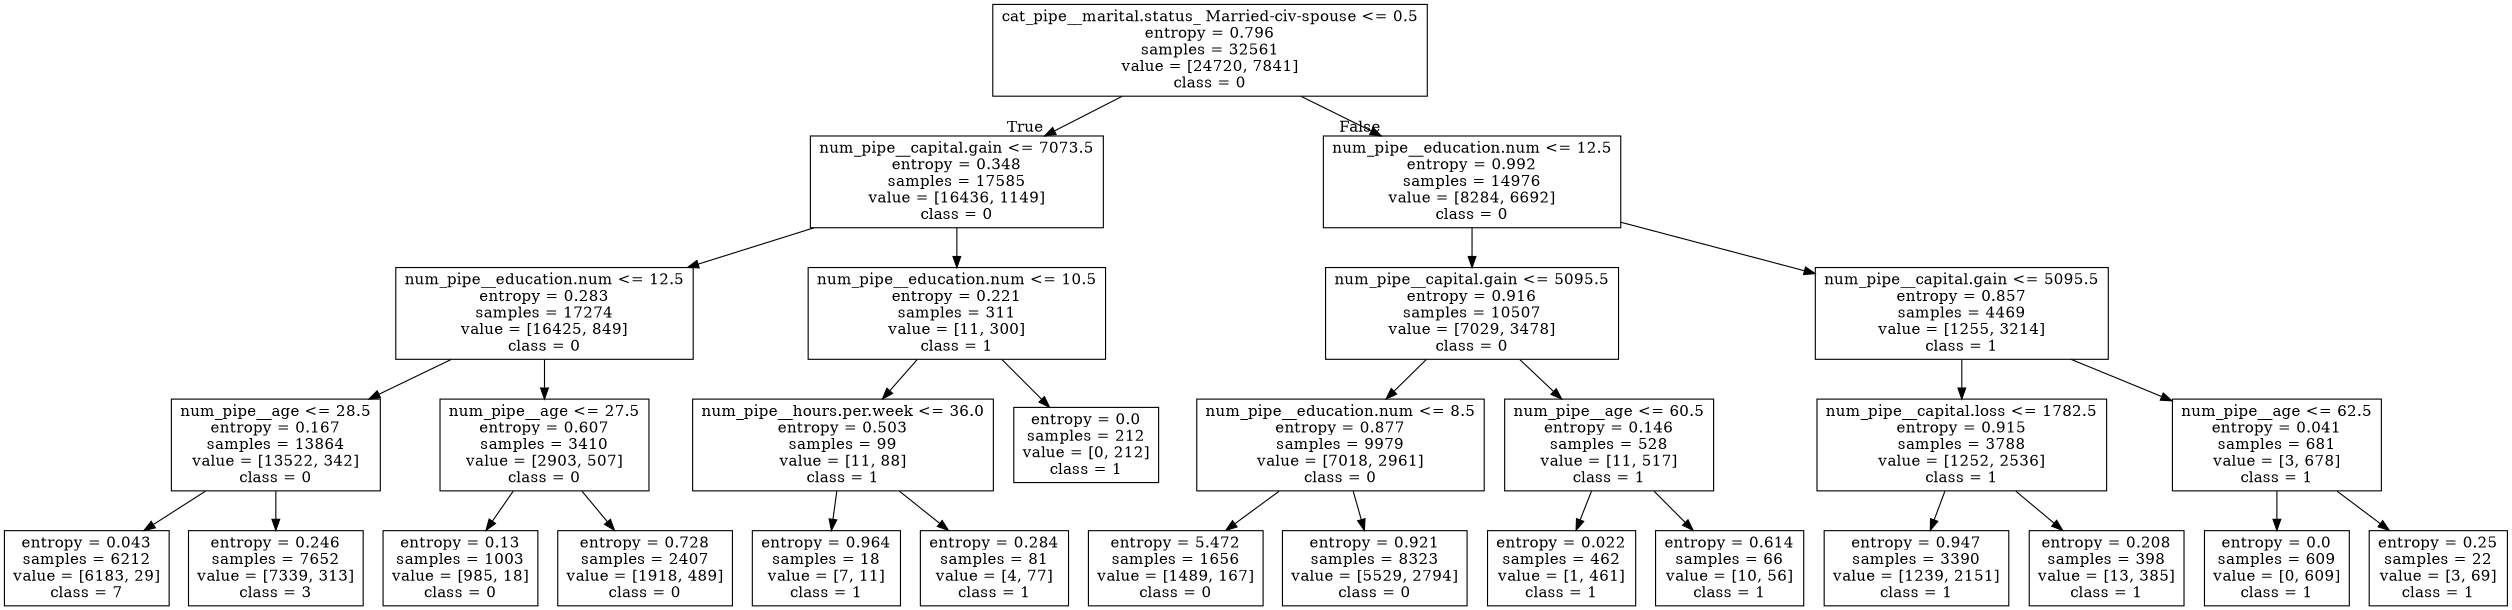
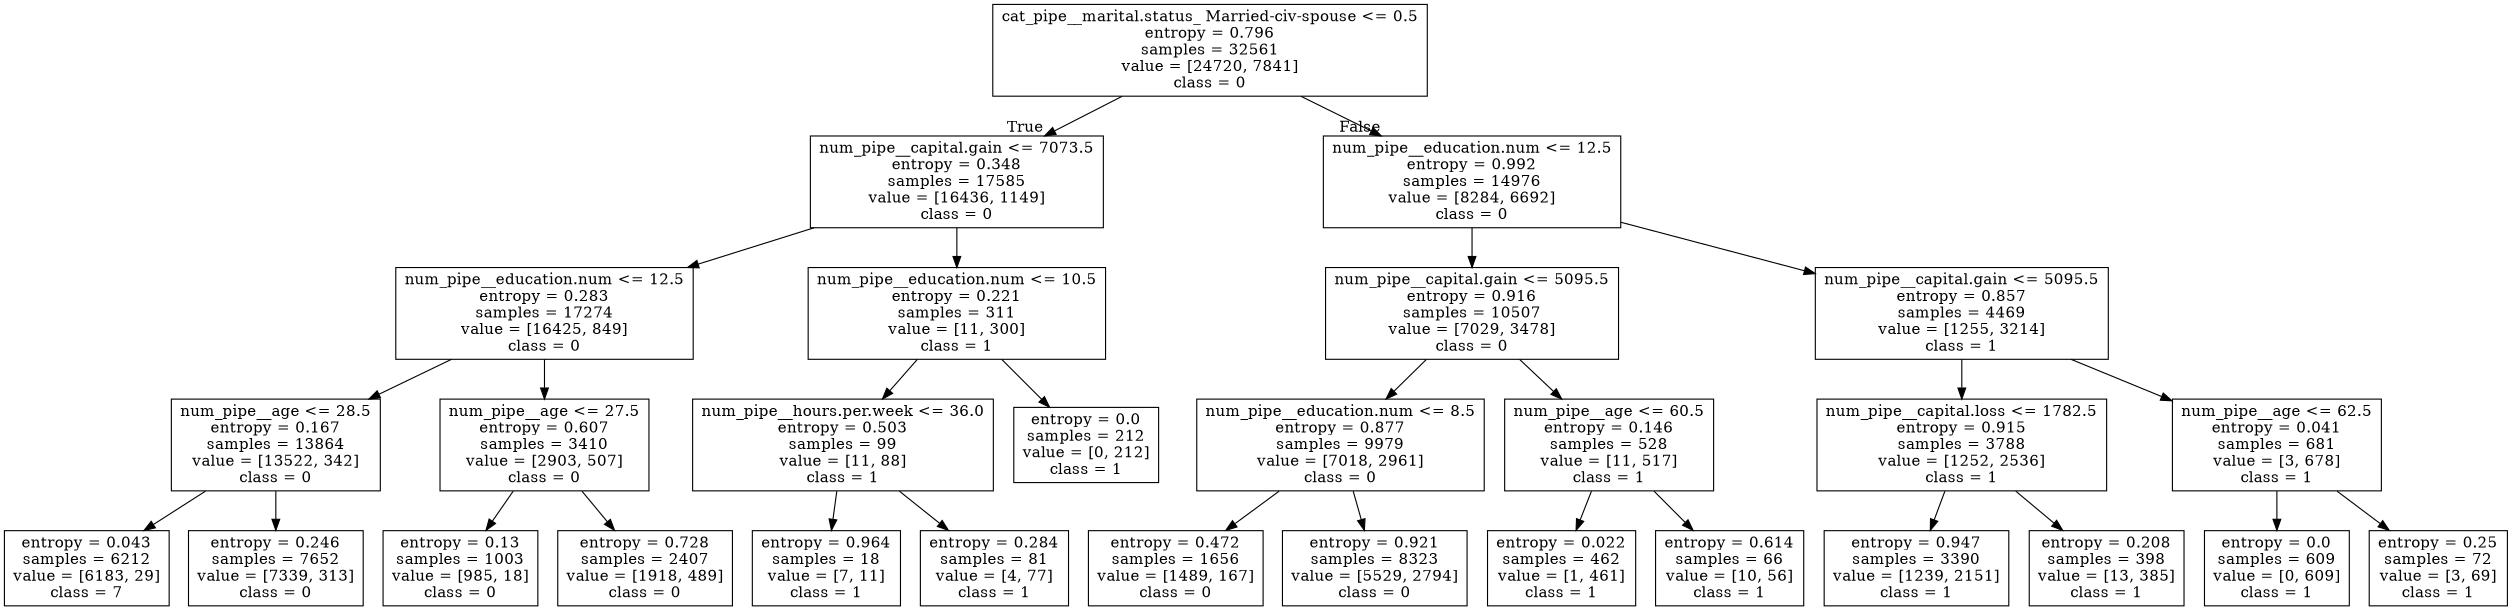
node "entropy = 0.246 samples = 7652 value = [7339, 313] class = 3": label "entropy = 0.246 samples = 7652 value = [7339, 313] class = 3" -> "entropy = 0.246 samples = 7652 value = [7339, 313] class = 0"
node "entropy = 5.472 samples = 1656 value = [1489, 167] class = 0": label "entropy = 5.472 samples = 1656 value = [1489, 167] class = 0" -> "entropy = 0.472 samples = 1656 value = [1489, 167] class = 0"
node "entropy = 0.25 samples = 22 value = [3, 69] class = 1": label "entropy = 0.25 samples = 22 value = [3, 69] class = 1" -> "entropy = 0.25 samples = 72 value = [3, 69] class = 1"
